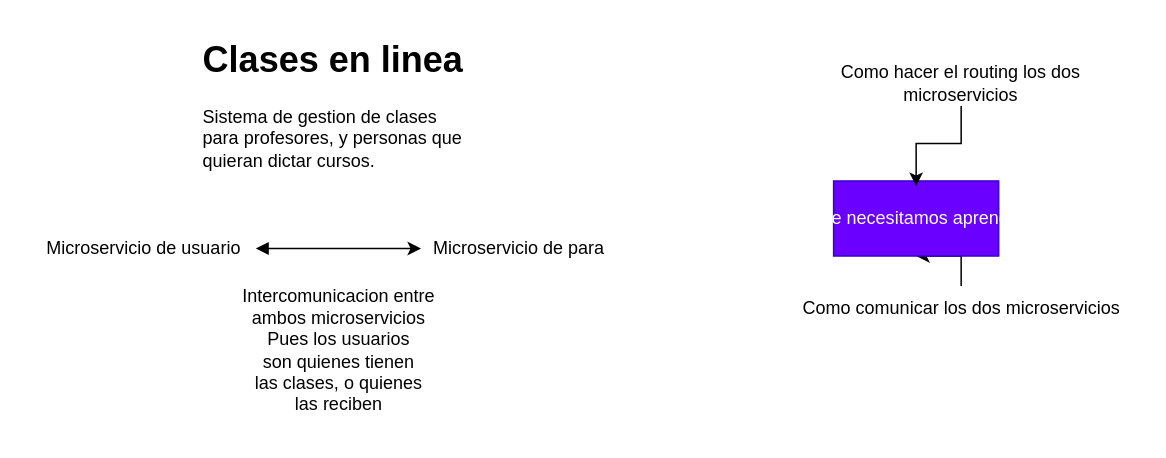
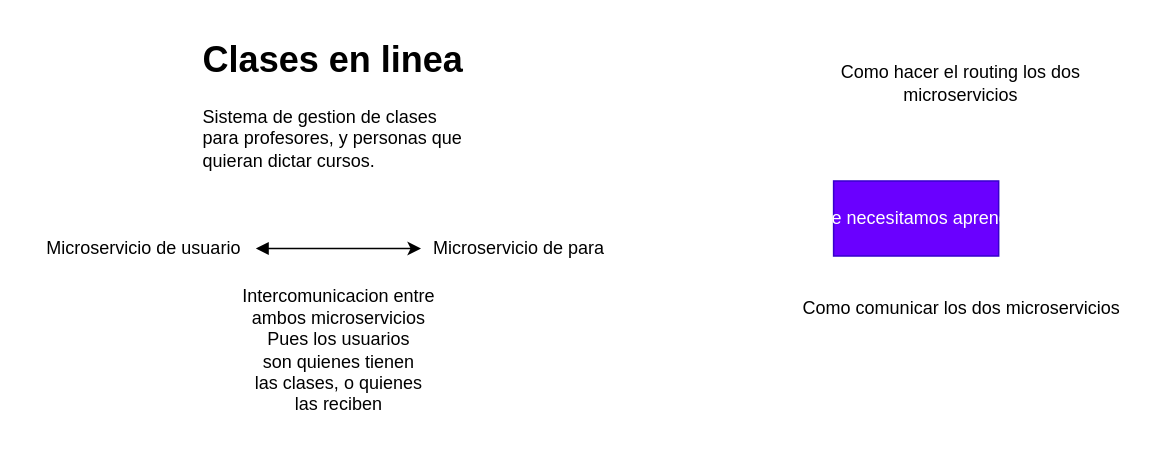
edge "Como hacer el routing los dos microservicios" -> "Que necesitamos aprender": removed
edge "Como comunicar los dos microservicios" -> "Que necesitamos aprender": removed
